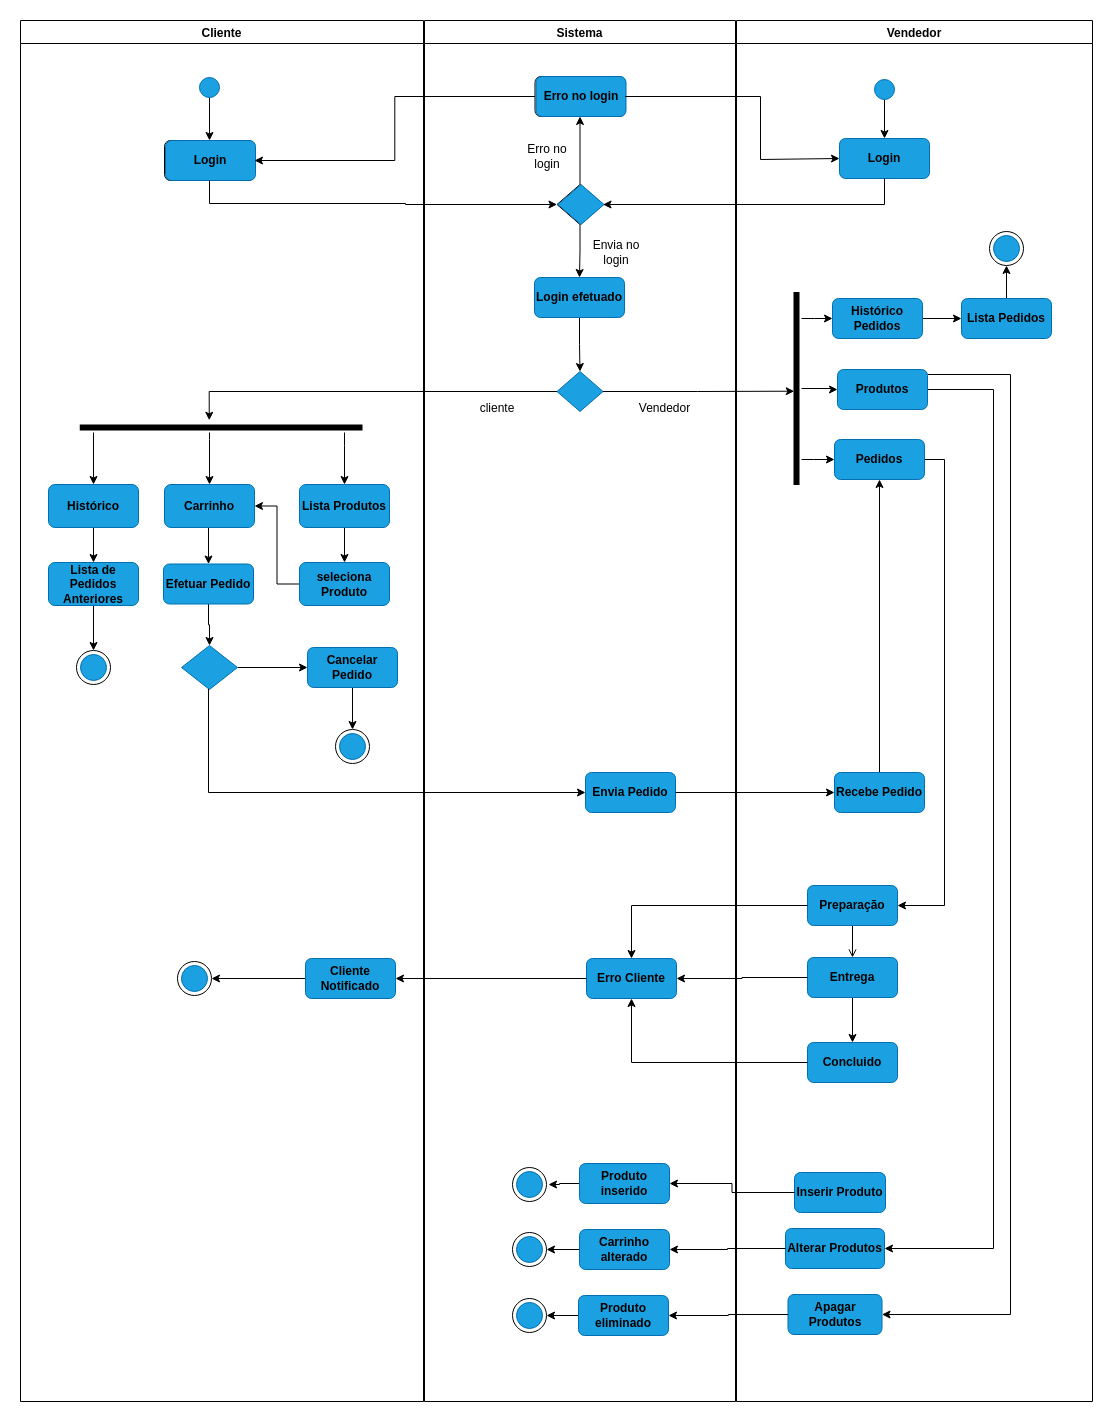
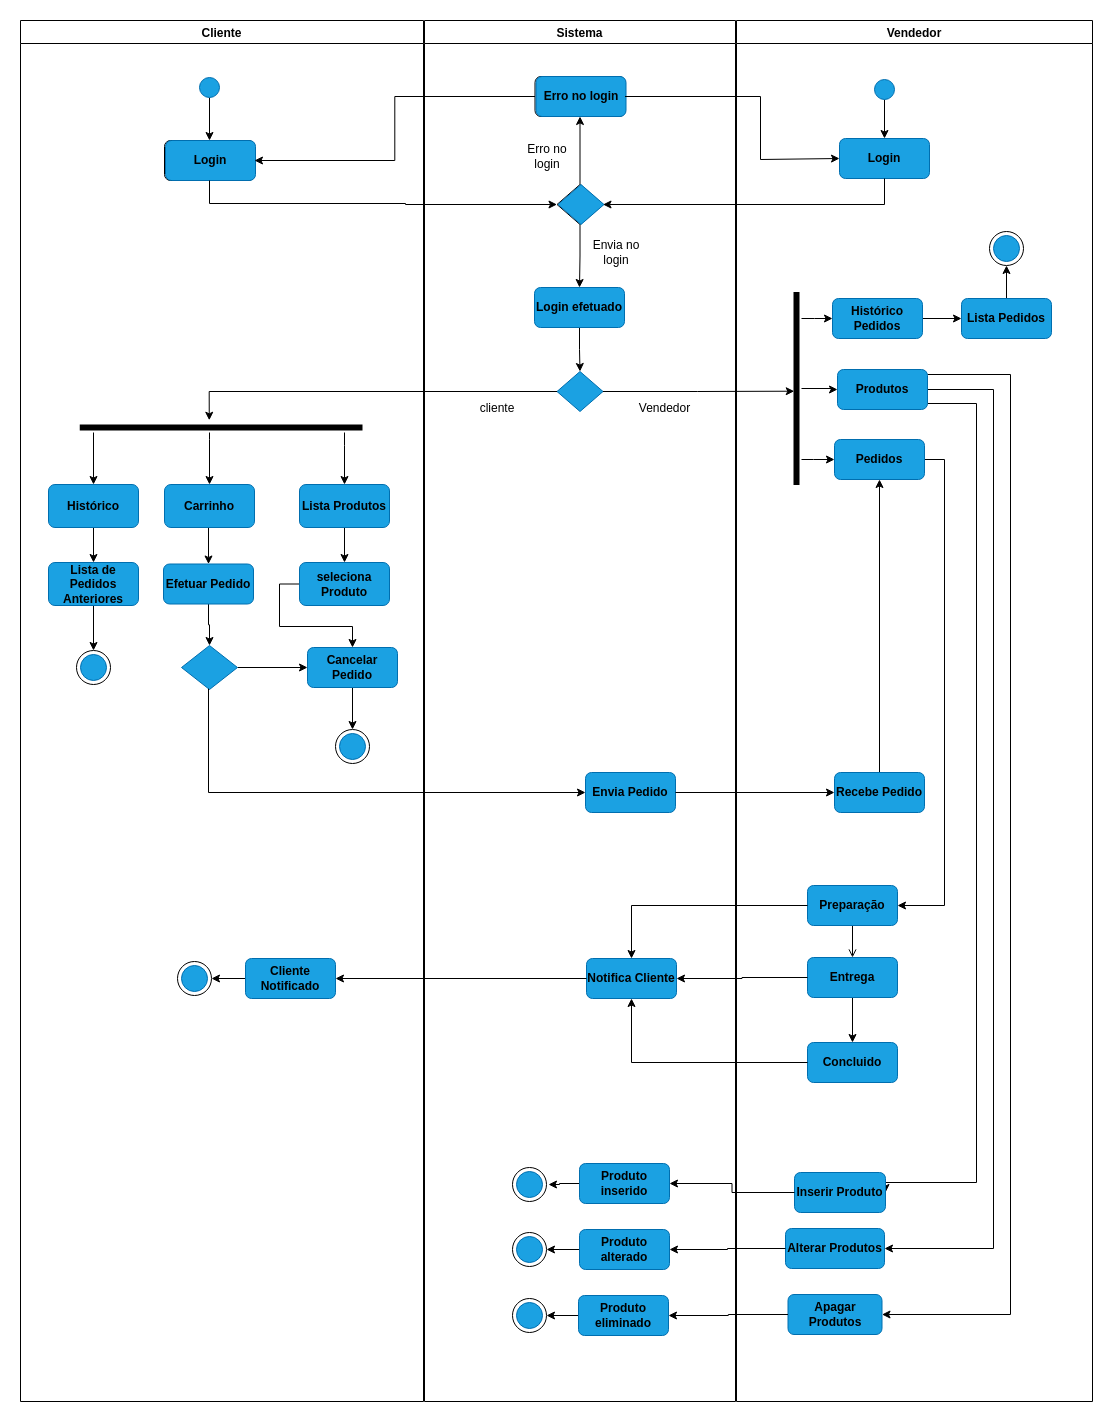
node "Login efetuado": moved (580, 298) -> (580, 308)
edge "seleciona Produto" -> "Carrinho": now "seleciona Produto" -> "Cancelar Pedido"
edge "Produtos" -> "Inserir Produto": added
node "Cliente Notificado": moved (351, 979) -> (291, 979)
node "Erro Cliente": label "Erro Cliente" -> "Notifica Cliente"
node "Carrinho alterado": label "Carrinho alterado" -> "Produto alterado"
